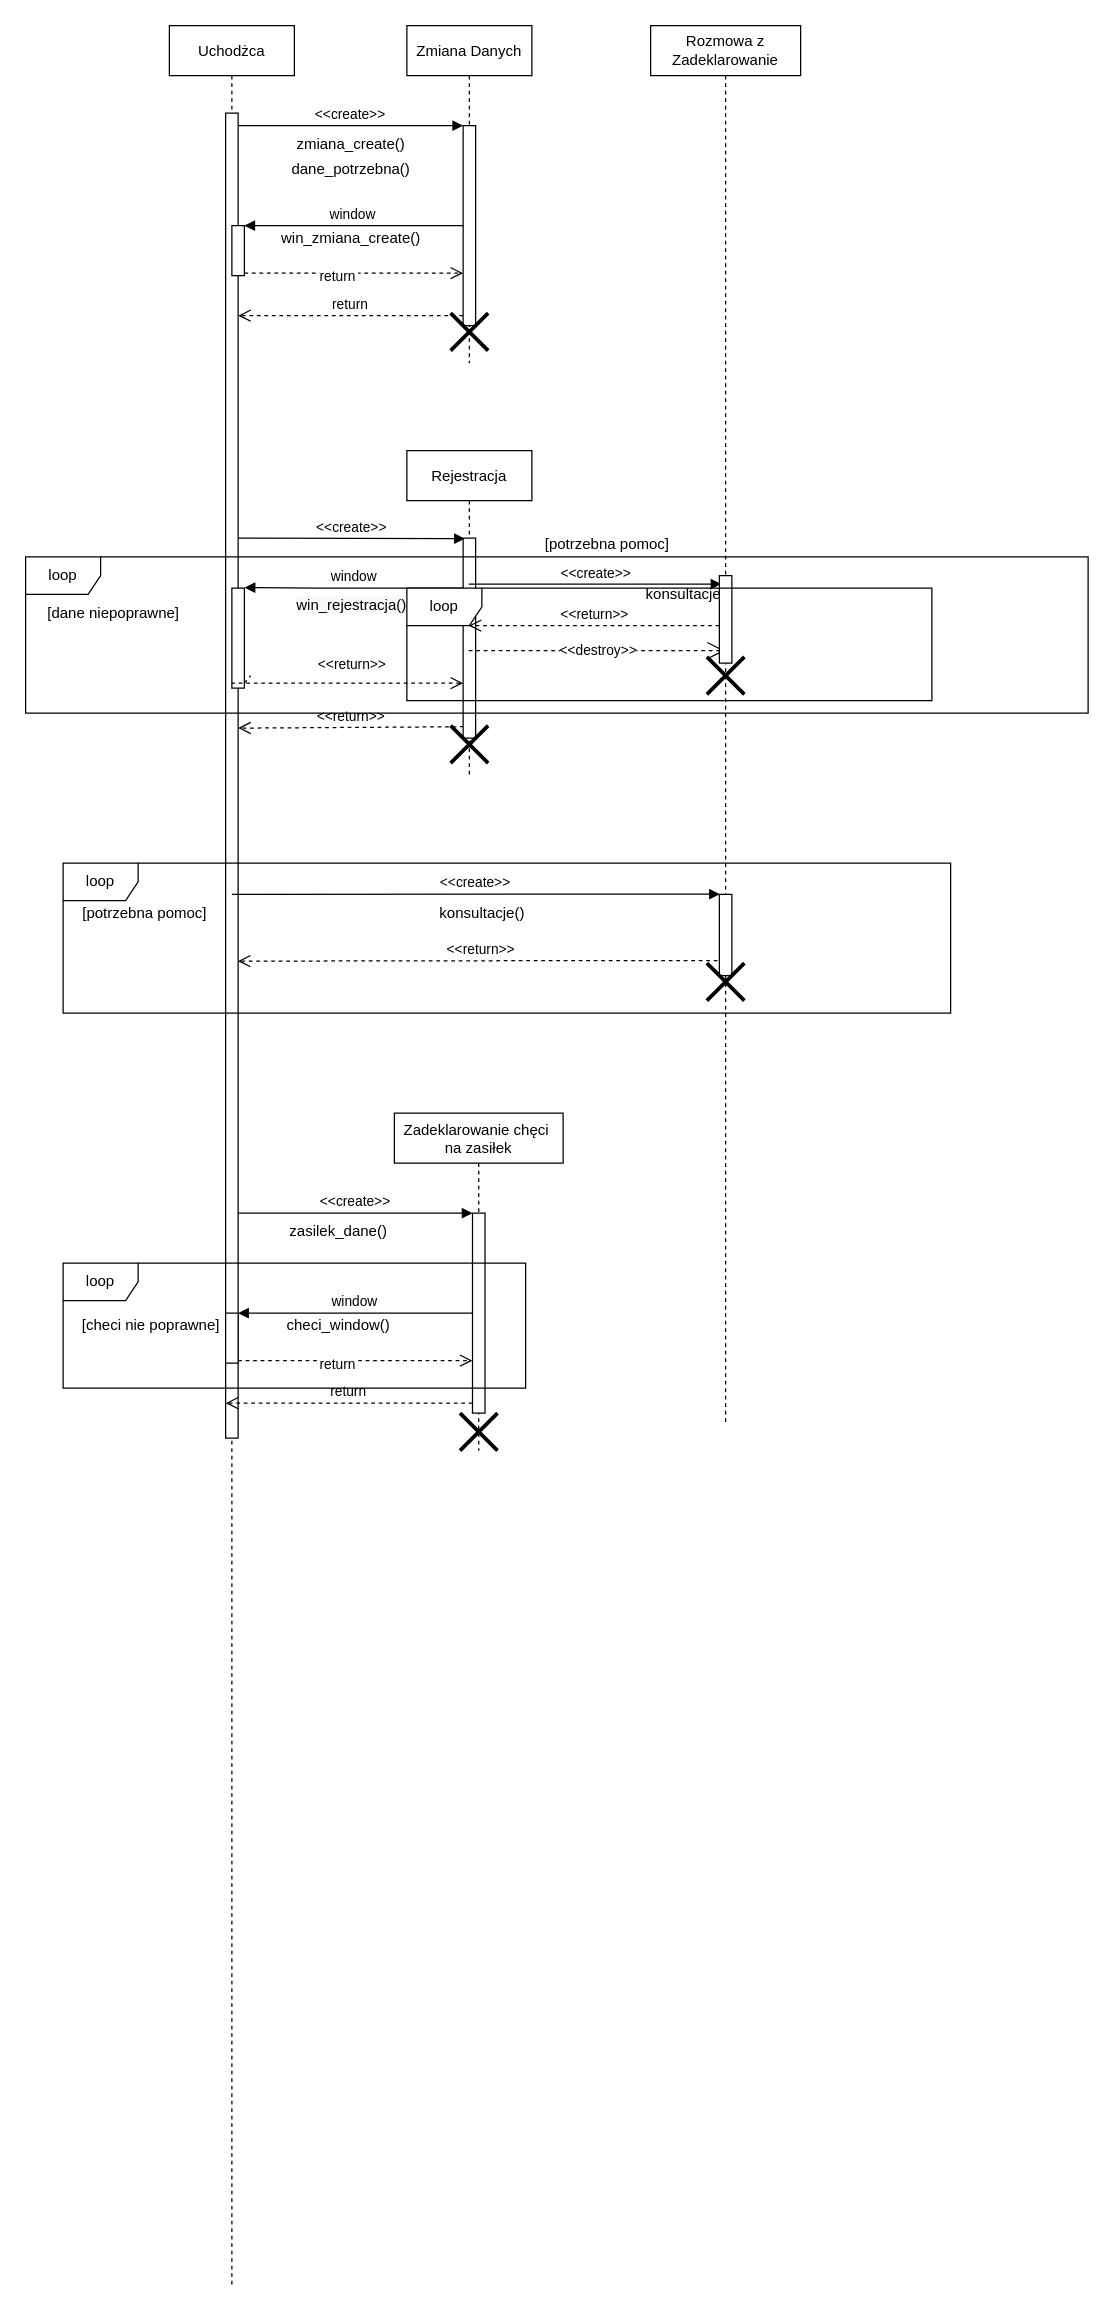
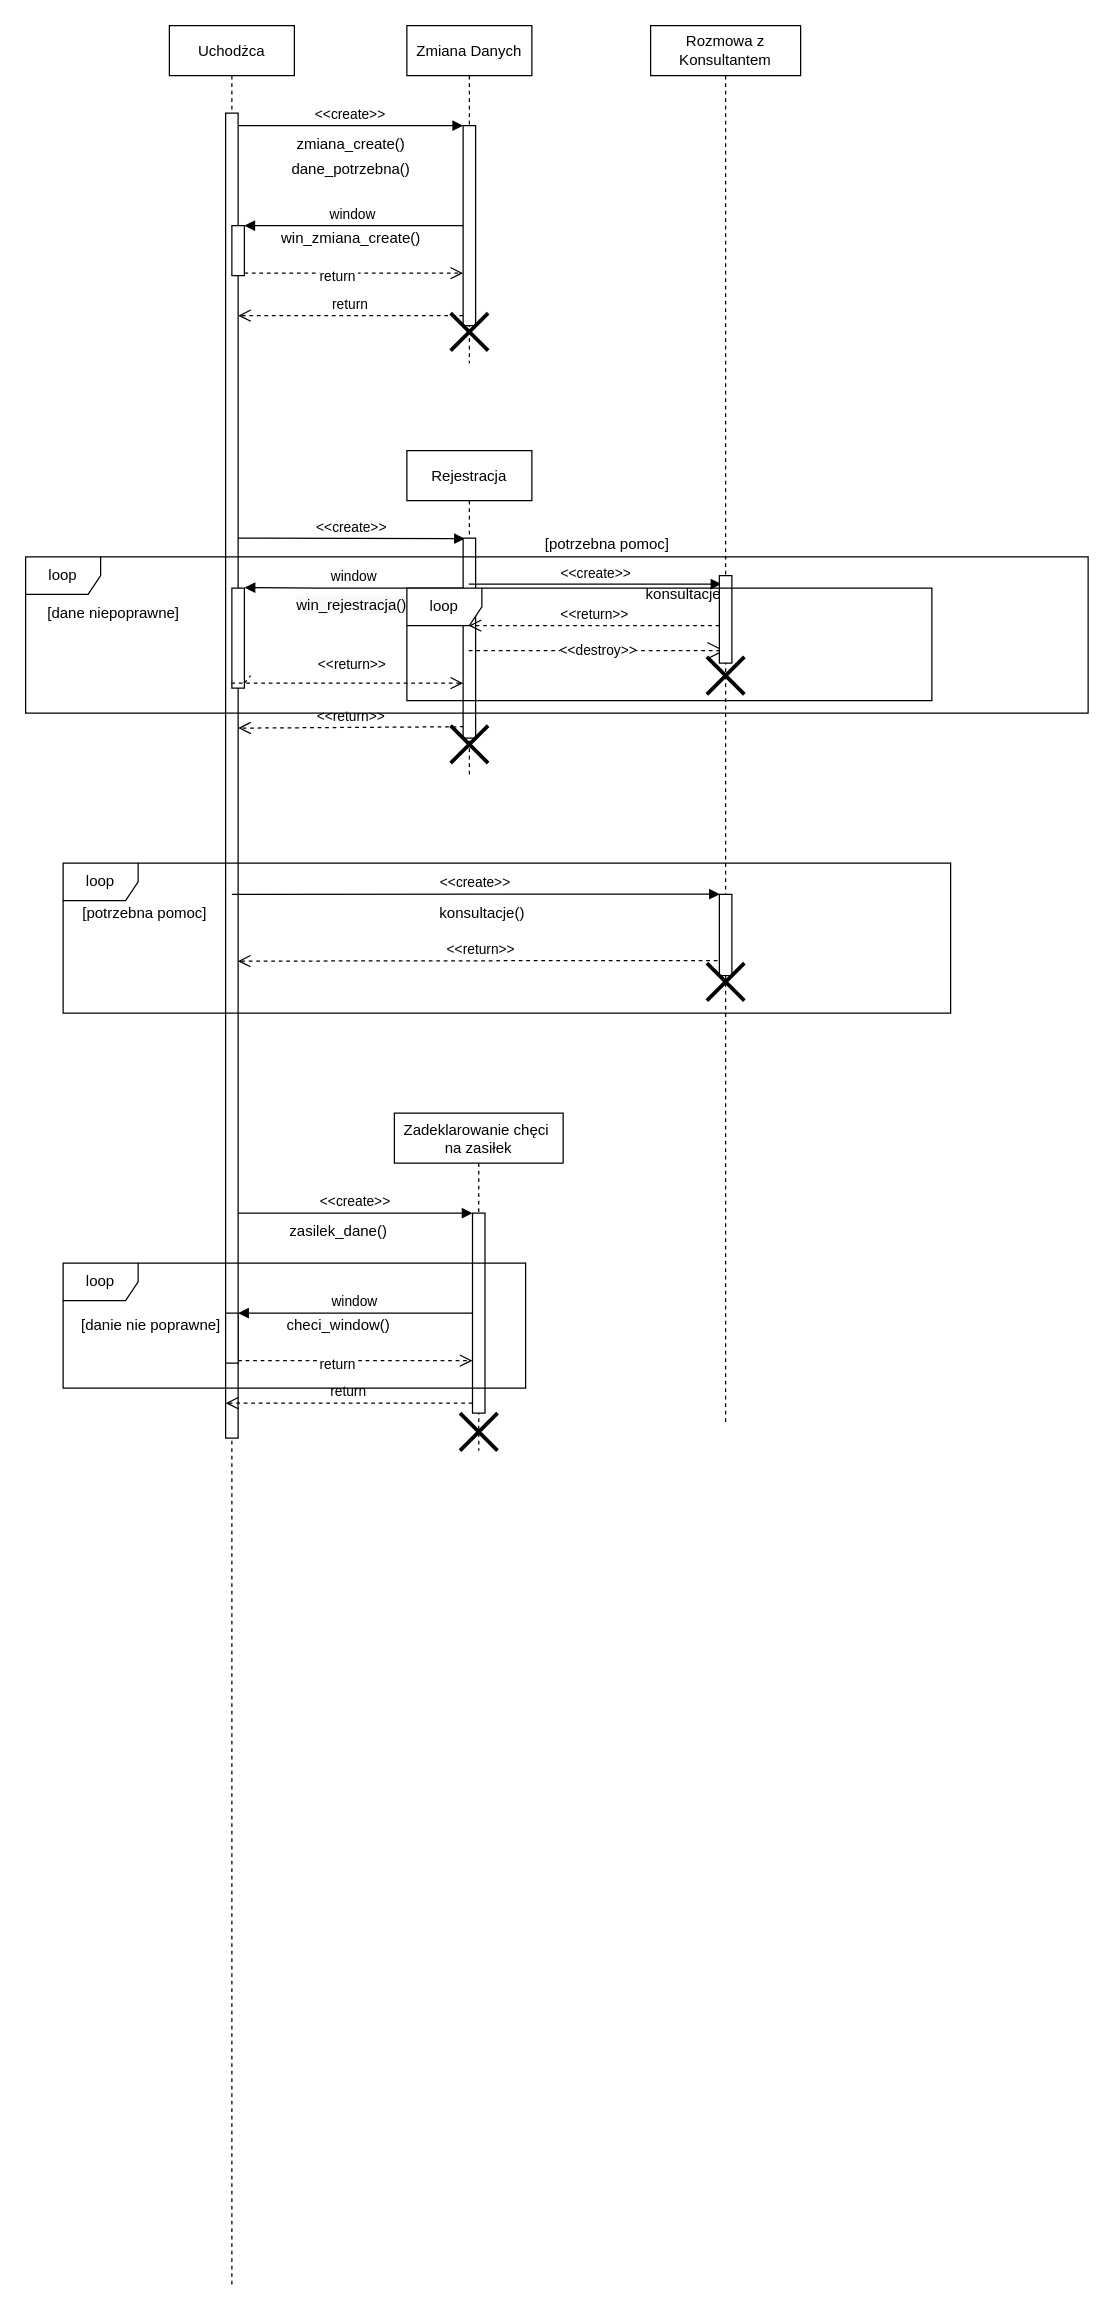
node "Rozmowa z Zadeklarowanie": label "Rozmowa z Zadeklarowanie" -> "Rozmowa z Konsultantem"
node "[checi nie poprawne]": label "[checi nie poprawne]" -> "[danie nie poprawne]"
